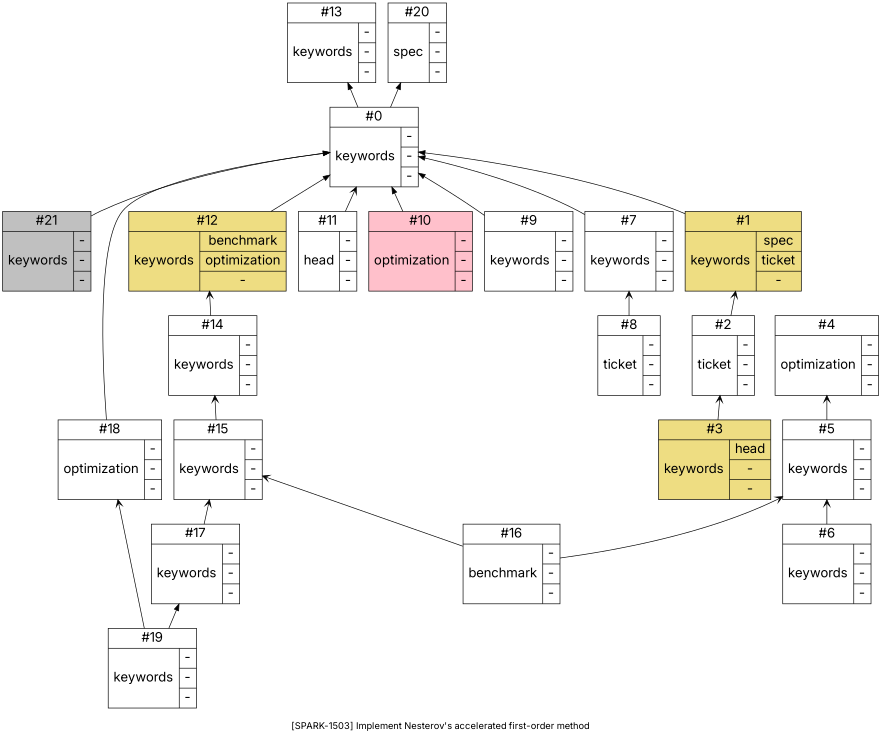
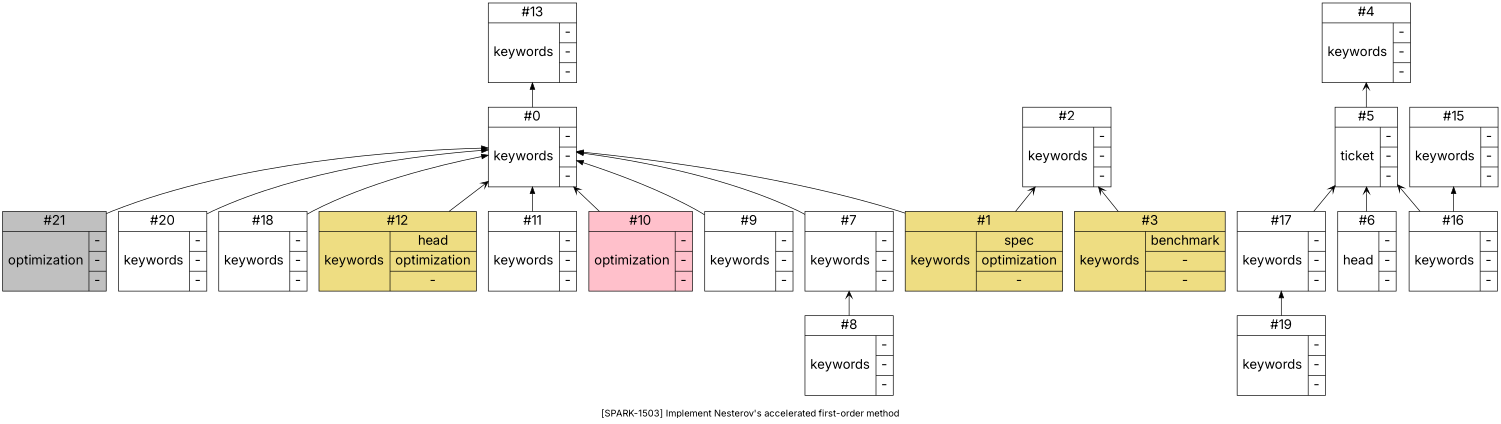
node "#20": text "spec" -> "keywords"
edge "#0" -> "#20": reversed
edge "#12" -> "#0": arrowhead normal -> vee
edge "#11" -> "#0": arrowhead vee -> normal
edge "#10" -> "#0": arrowhead normal -> vee
node "#12": text "benchmark" -> "head"
node "#21": text "keywords" -> "optimization"
node "#11": text "head" -> "keywords"
node "#1": text "ticket" -> "optimization"
edge "#2" -> "#1": reversed
node "#14": removed
node "#8": text "ticket" -> "keywords"
node "#2": text "ticket" -> "keywords"
node "#4": text "optimization" -> "keywords"
node "#3": text "head" -> "benchmark"
node "#18": text "optimization" -> "keywords"
node "#5": text "keywords" -> "ticket"
edge "#16" -> "#15": arrowhead vee -> normal
edge "#17" -> "#15": now "#17" -> "#5"
edge "#19" -> "#18": removed
node "#16": text "benchmark" -> "keywords"
node "#6": text "keywords" -> "head"
